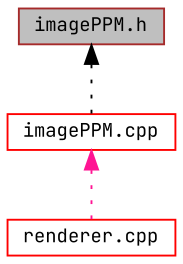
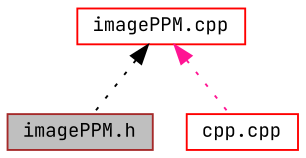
edge "imagePPM.cpp" -> "imagePPM.h": reversed
node "renderer.cpp": label "renderer.cpp" -> "cpp.cpp"
